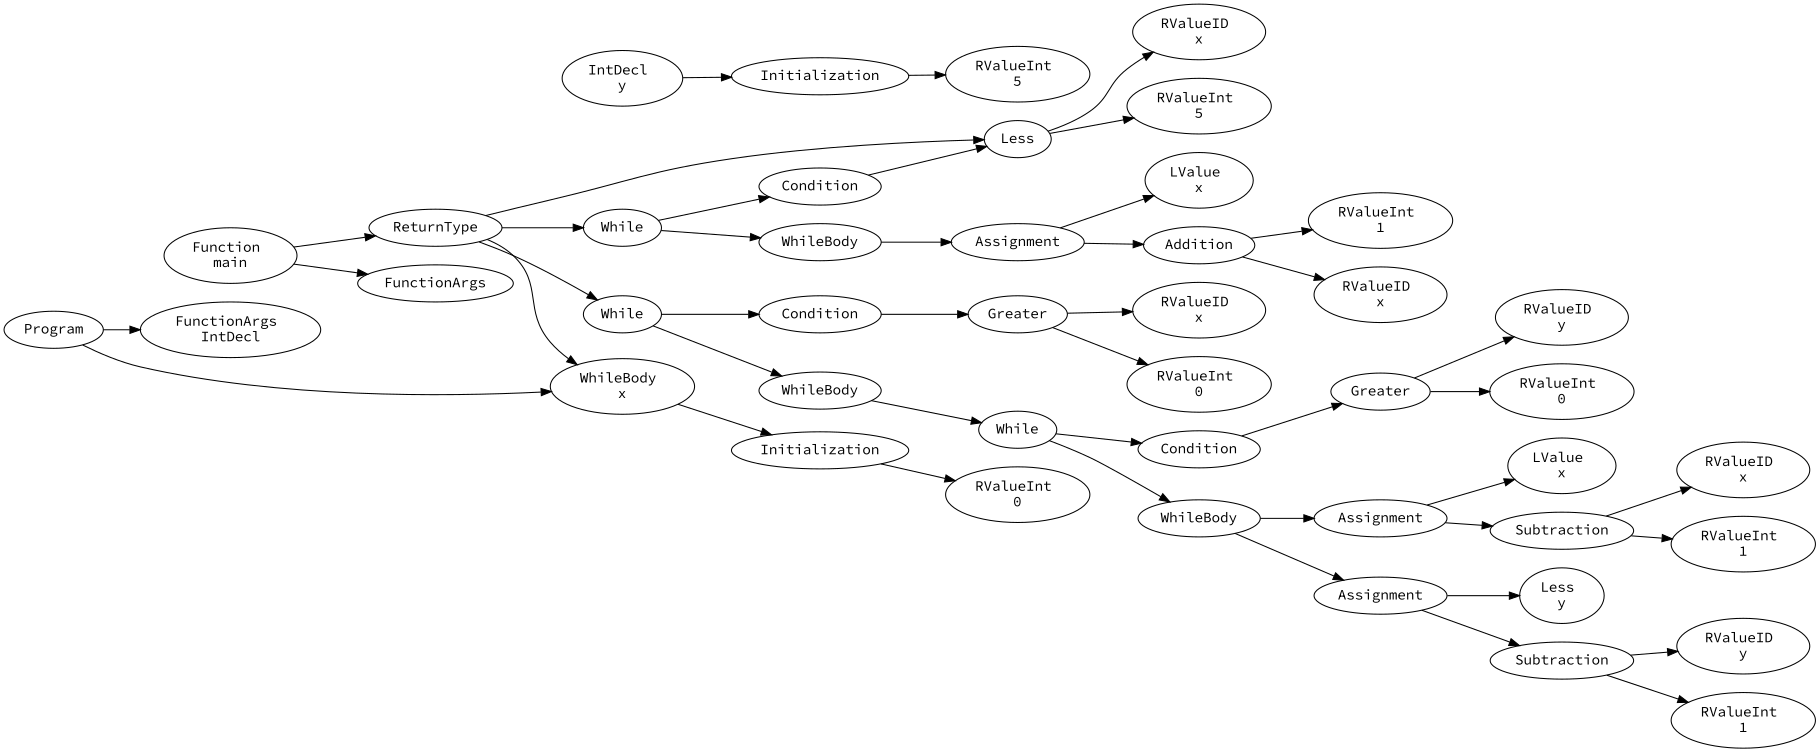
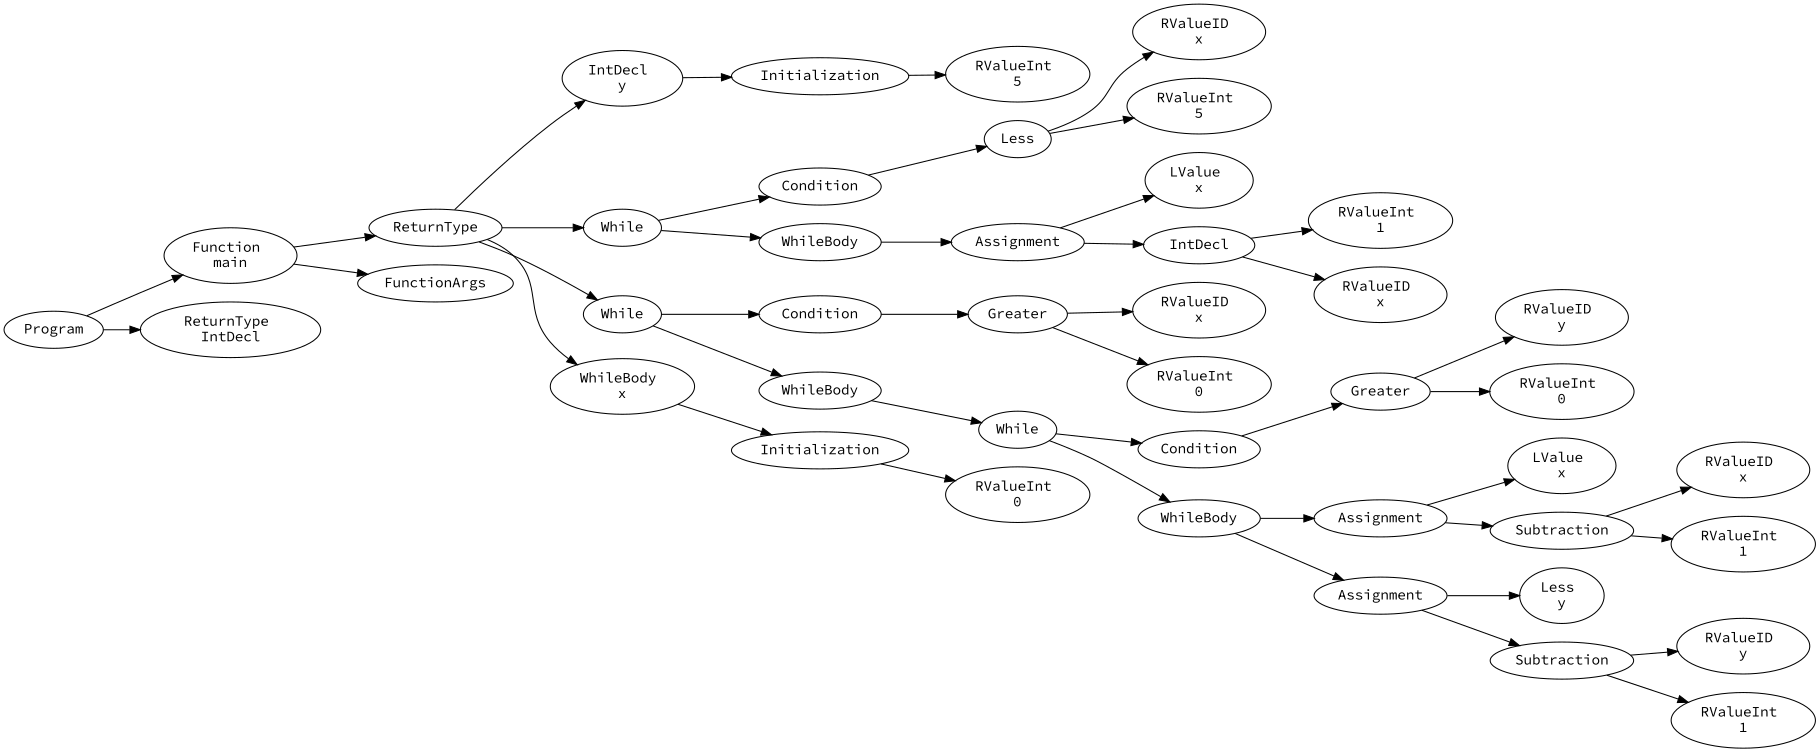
edge "ReturnType" -> "Less": now "ReturnType" -> "IntDecl y"
node "Addition": label "Addition" -> "IntDecl"
node "FunctionArgs IntDecl": label "FunctionArgs IntDecl" -> "ReturnType IntDecl"
edge "Program" -> "WhileBody x": now "Program" -> "Function main"
